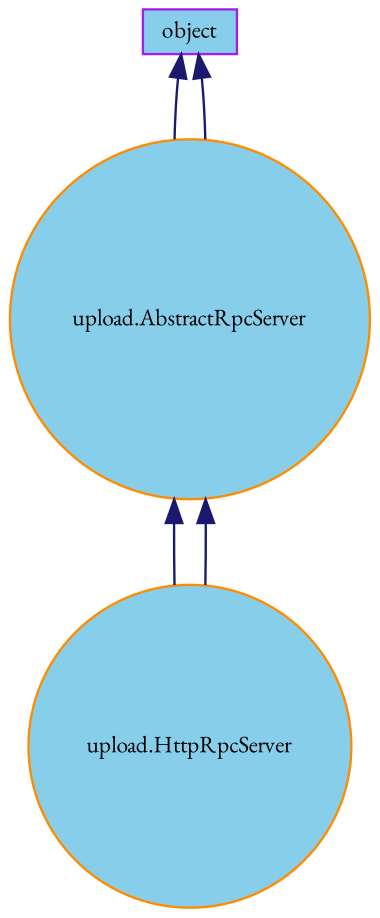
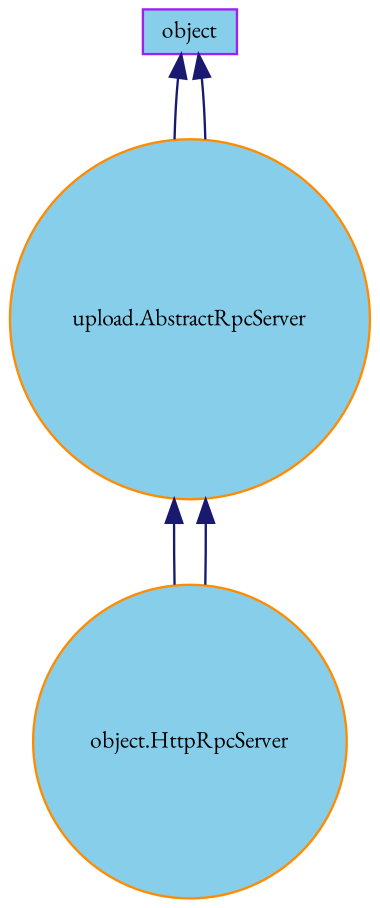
node "upload.HttpRpcServer": label "upload.HttpRpcServer" -> "object.HttpRpcServer"
